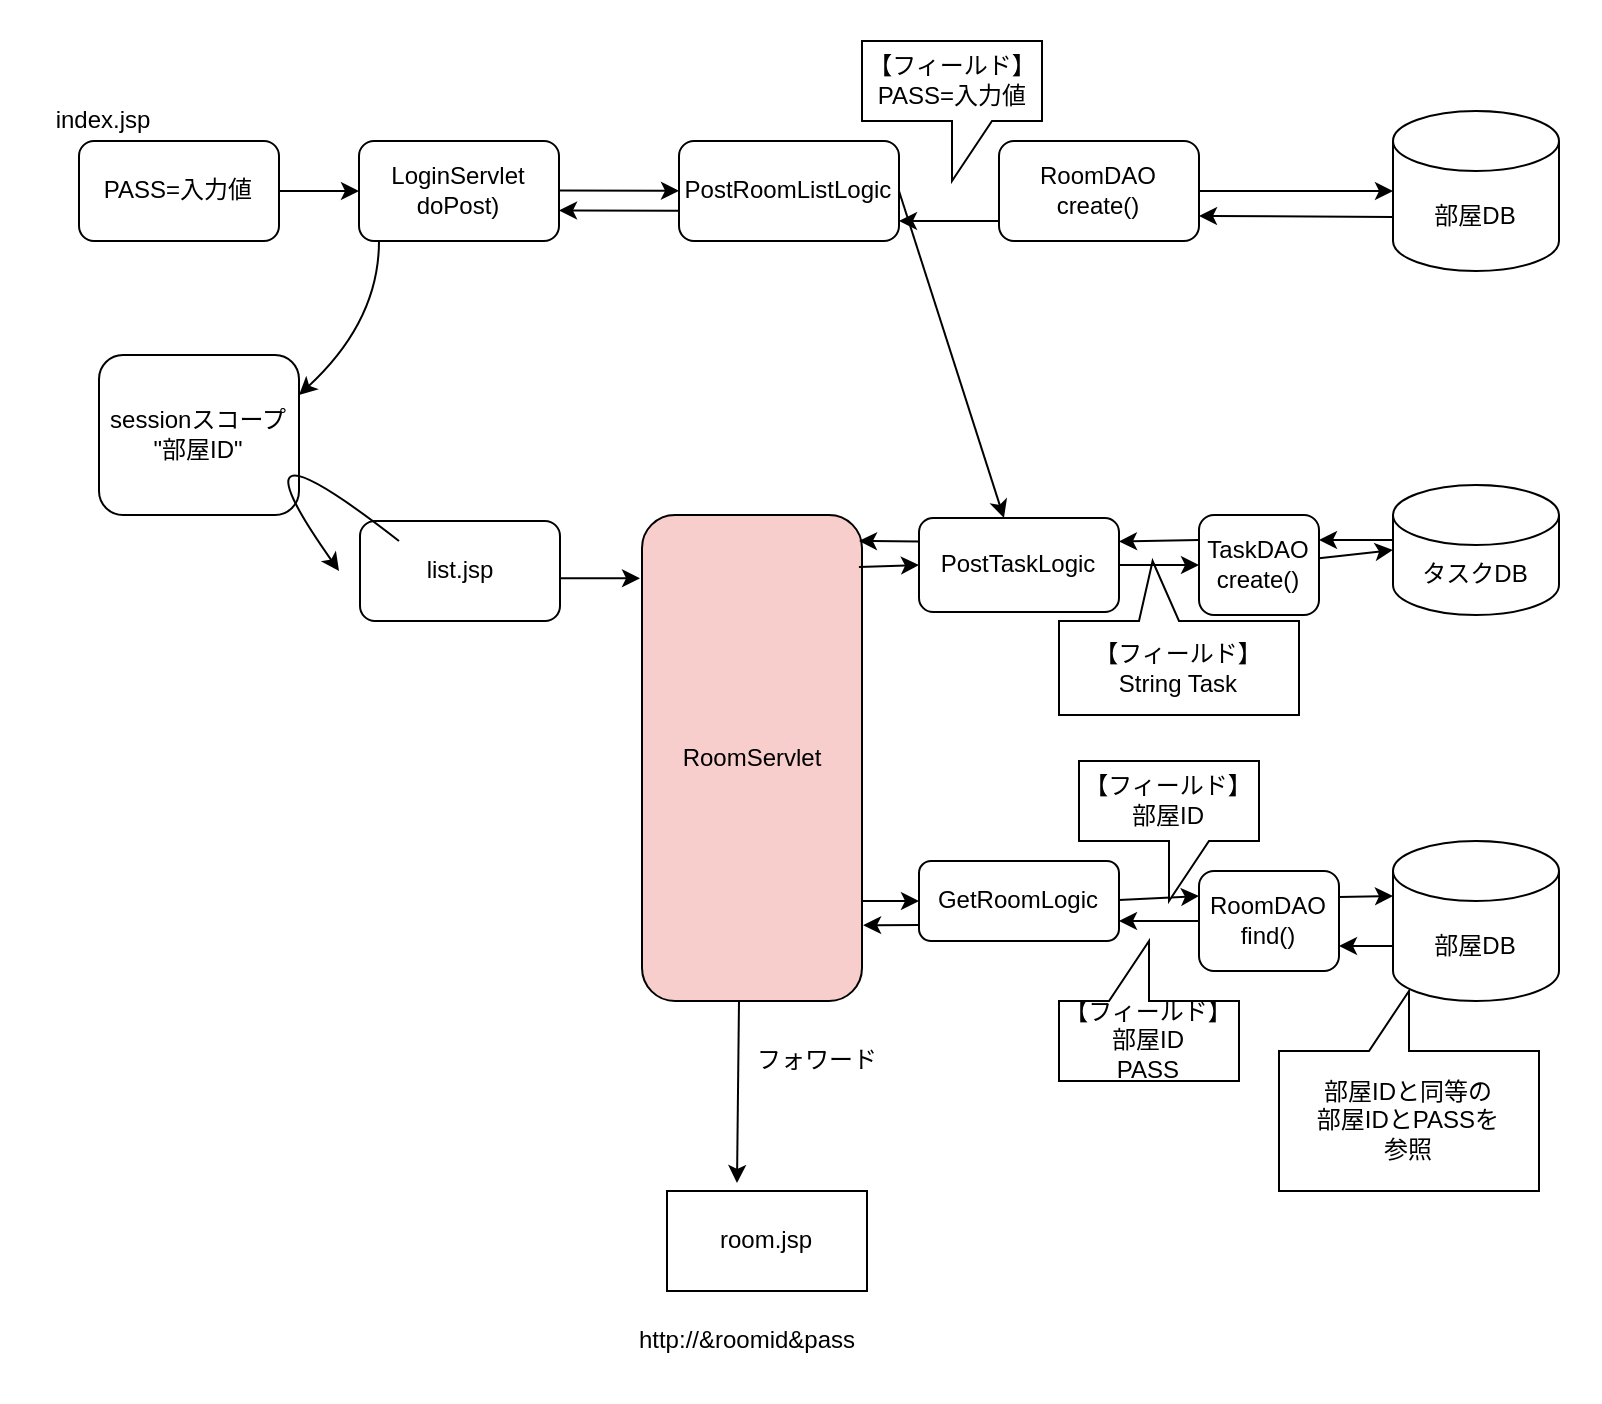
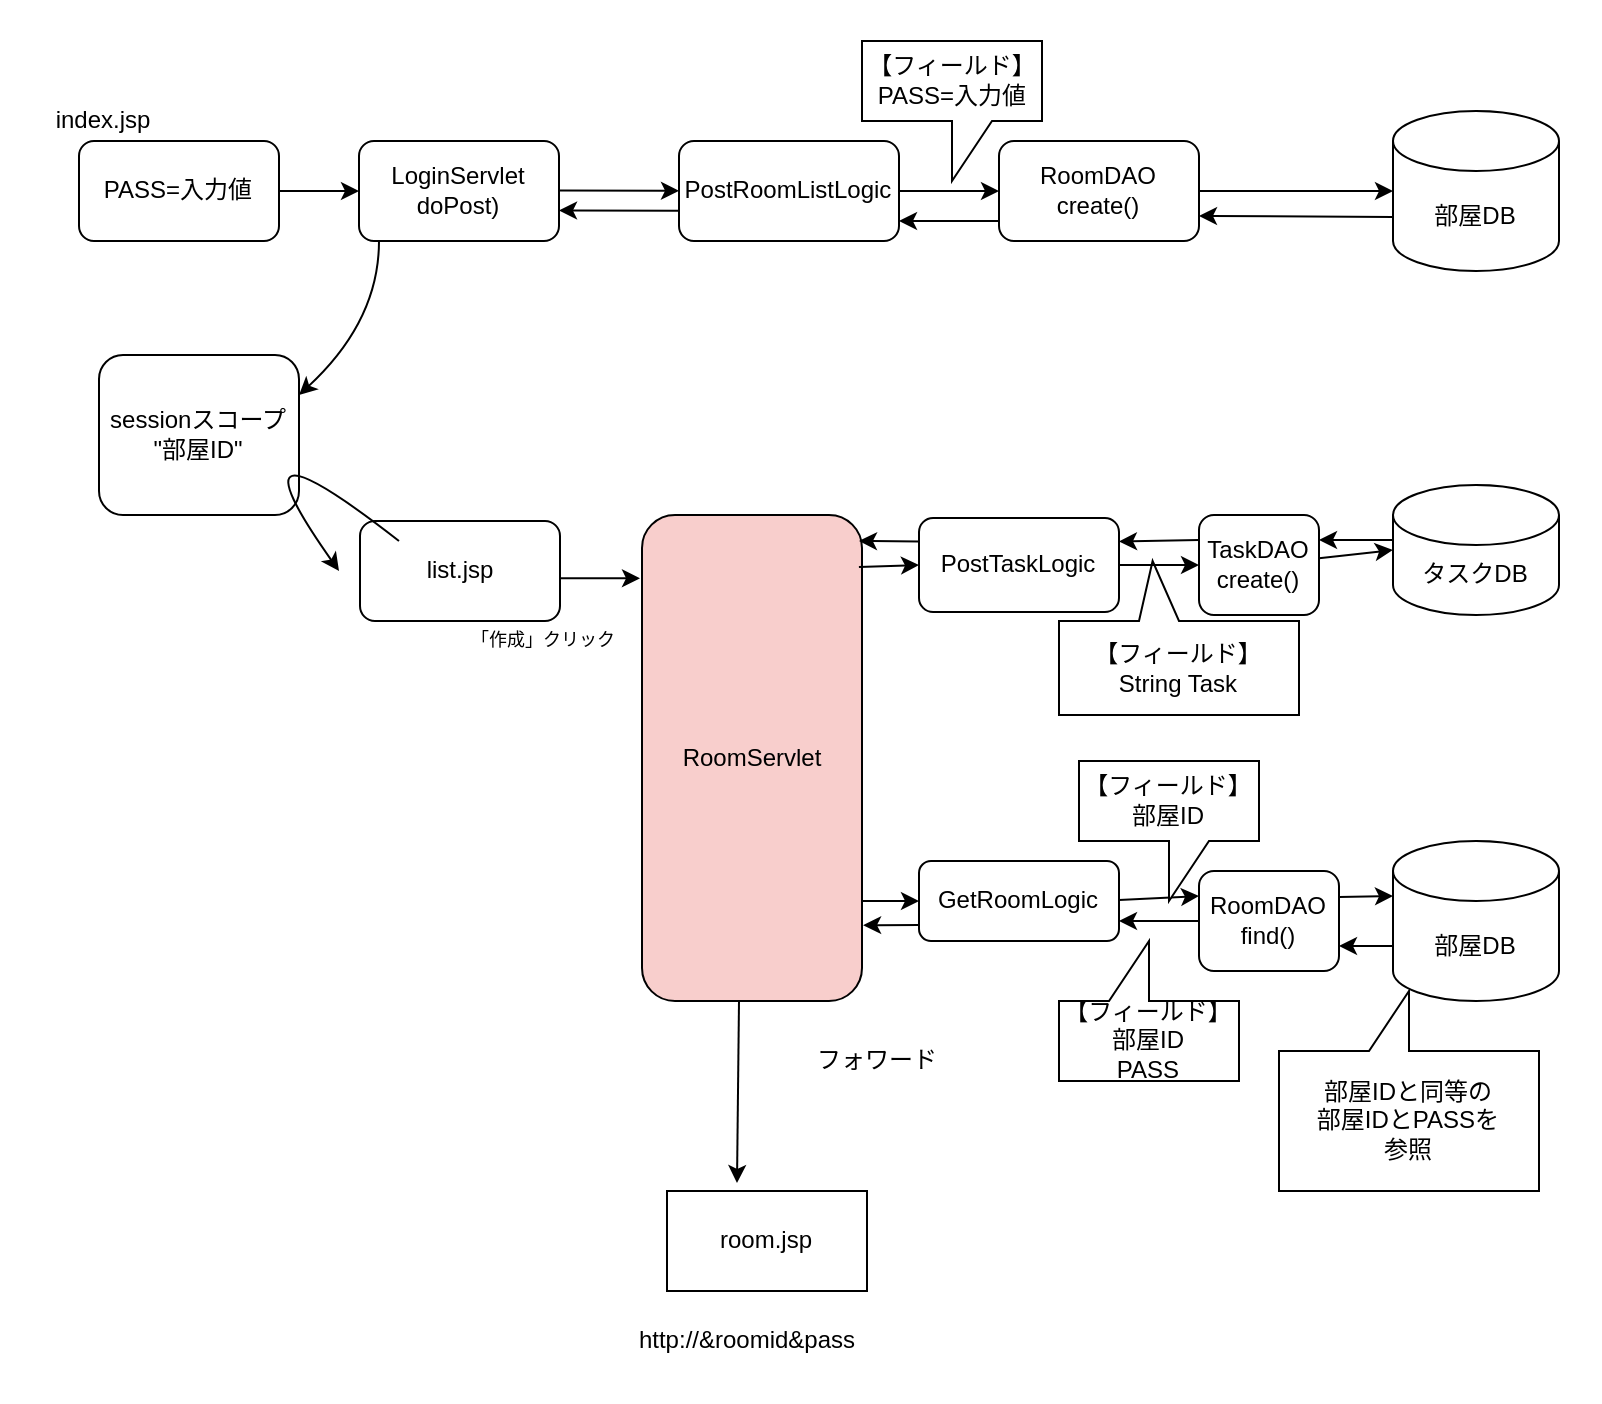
edge "PostRoomListLogic" -> "PostTaskLogic": now "PostRoomListLogic" -> "RoomDAO create()"
node "「作成」クリック": added
node "フォワード": moved (817, 1061) -> (877, 1061)
